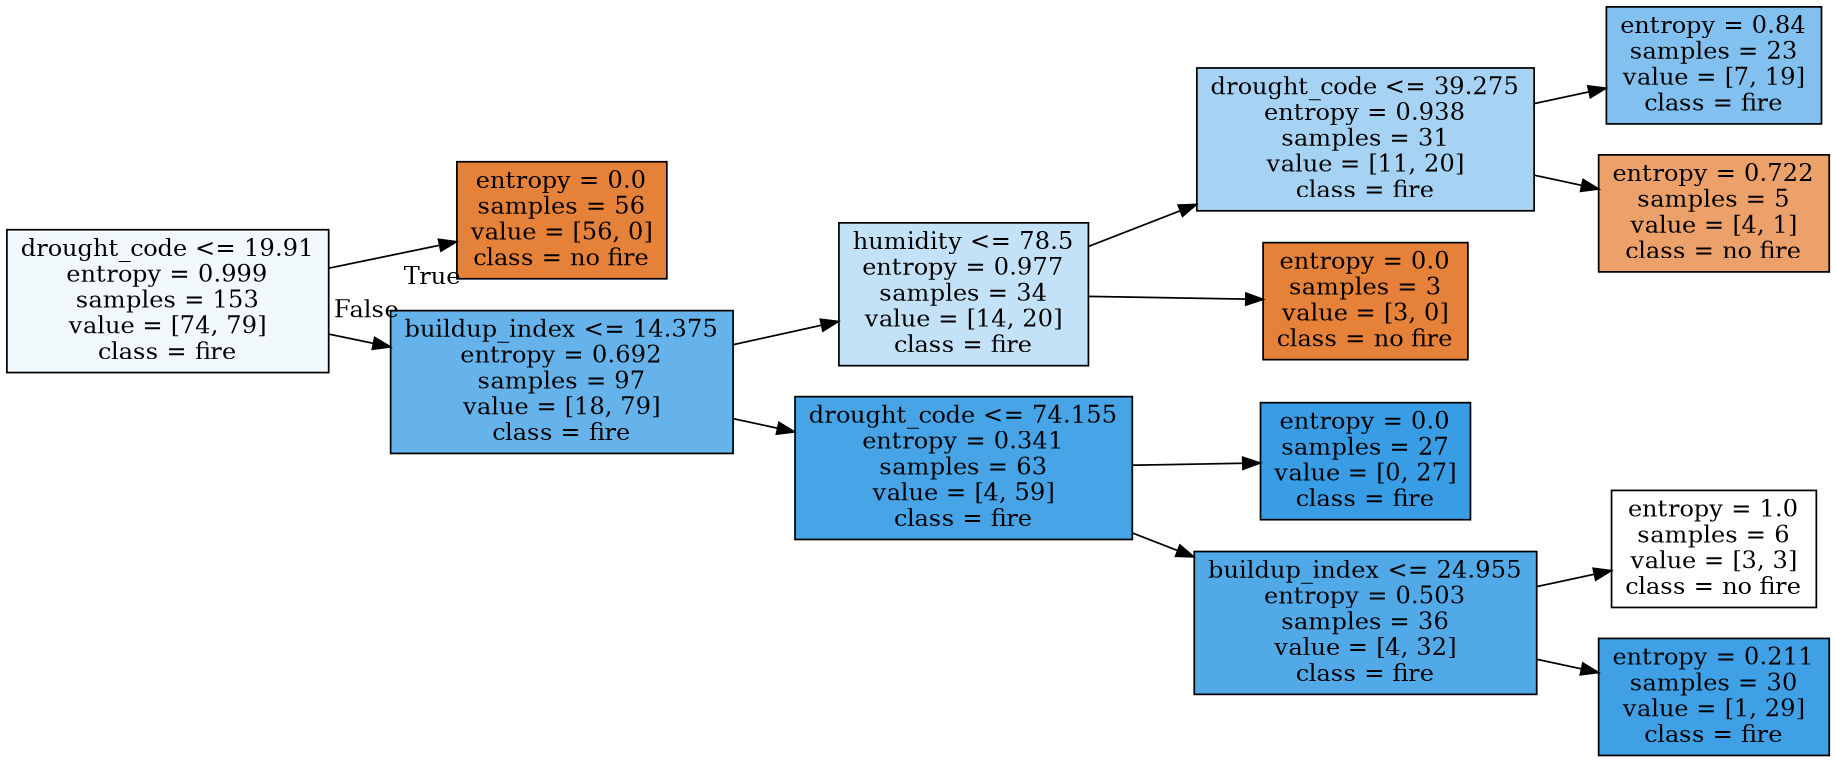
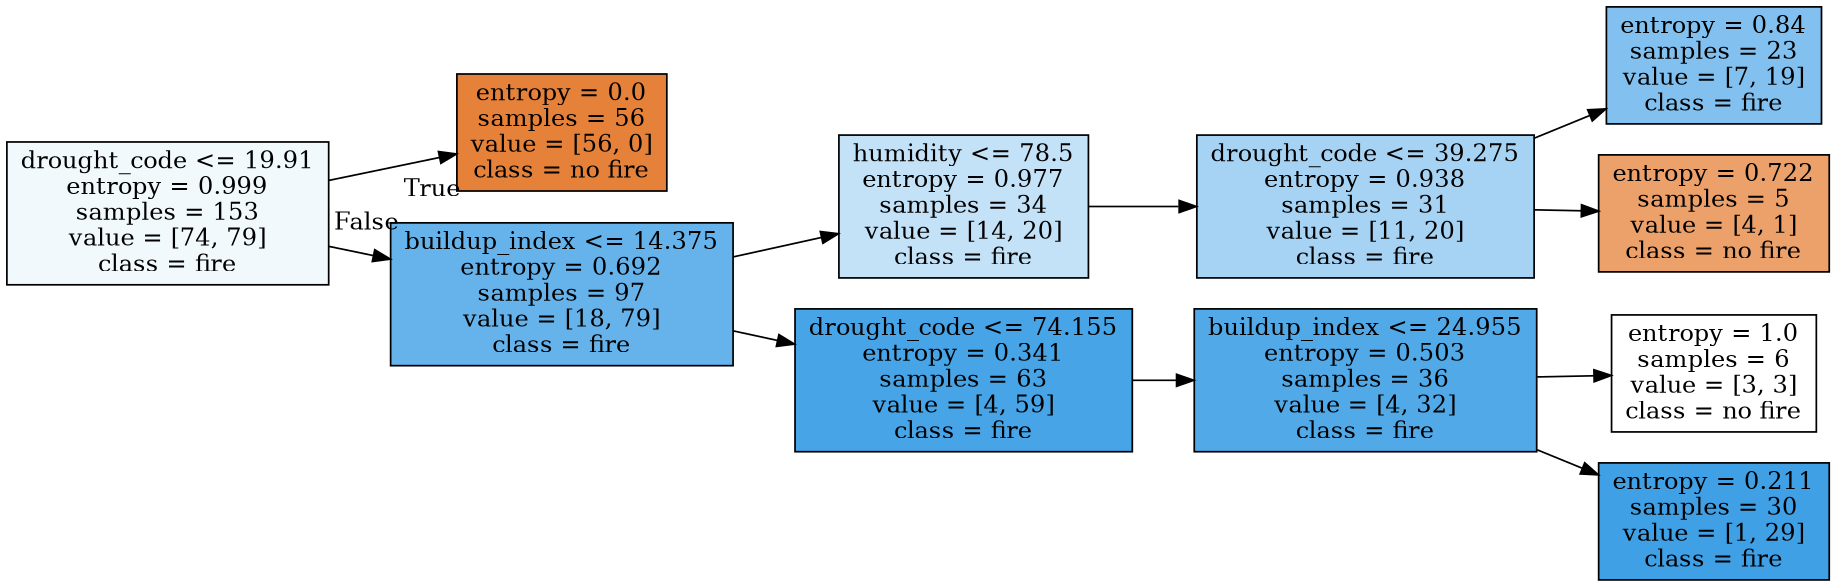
node "entropy = 0.0 samples = 3 value = [3, 0] class = no fire": removed
node "entropy = 0.0 samples = 27 value = [0, 27] class = fire": removed
